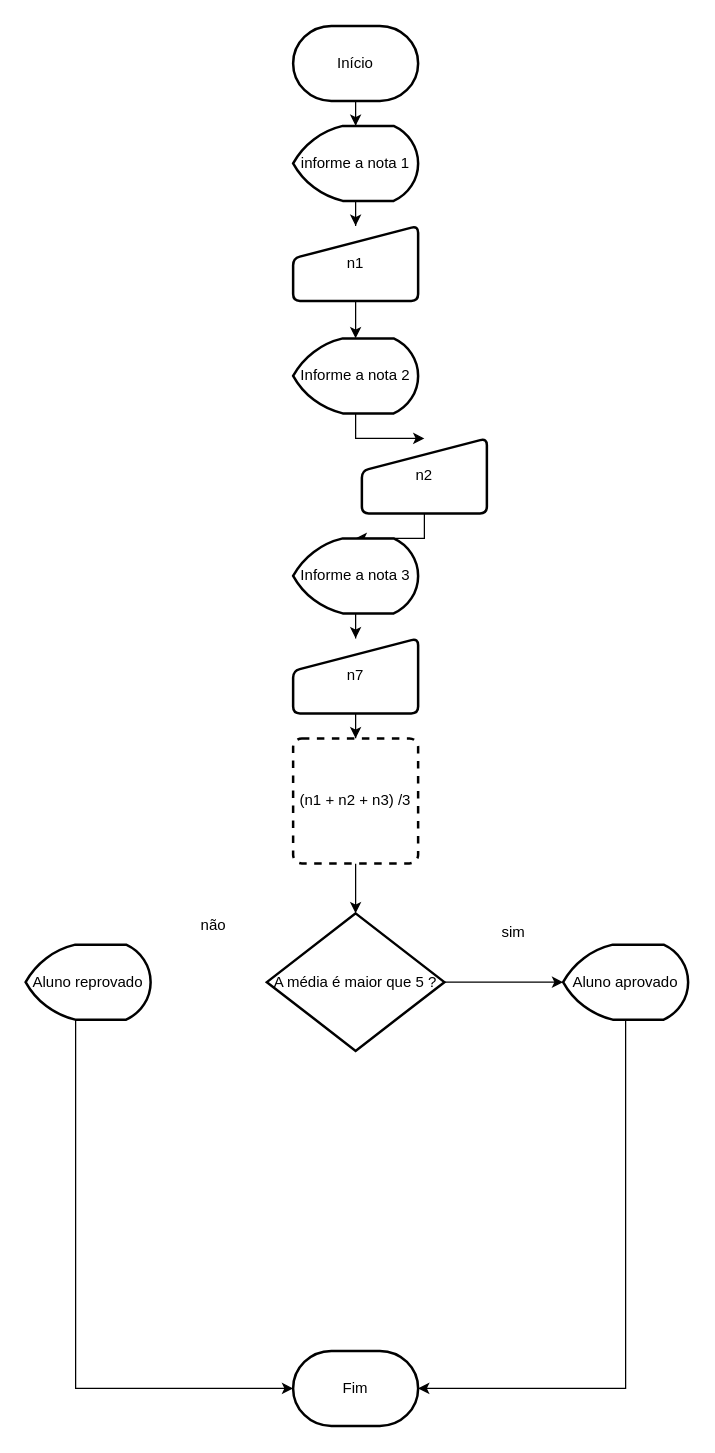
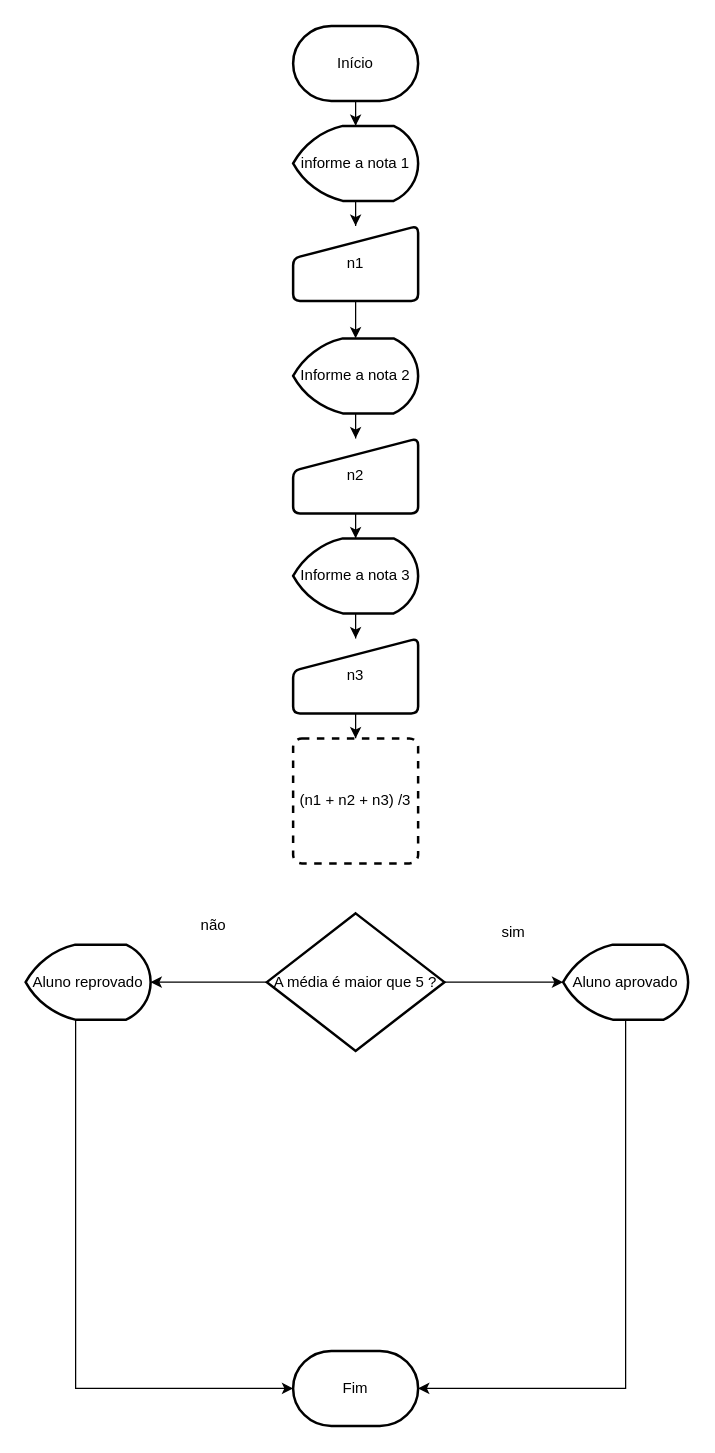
node "n2": moved (424, 476) -> (356, 476)
node "n7": label "n7" -> "n3"
edge "(n1 + n2 + n3) /3" -> "A média é maior que 5 ?": removed
edge "A média é maior que 5 ?" -> "Aluno reprovado": added
